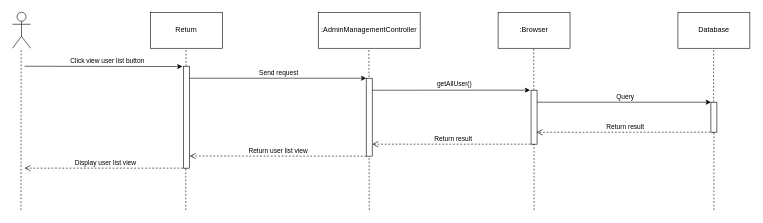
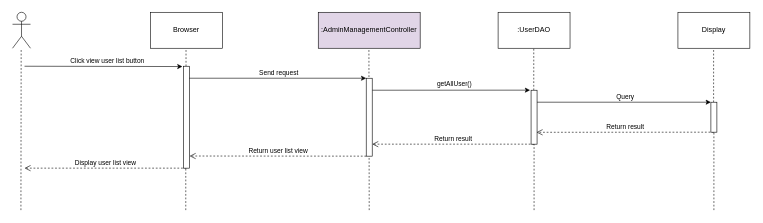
node "Return": label "Return" -> "Browser"
node ":AdminManagementController": fillcolor #ffffff -> #e1d5e7
node ":Browser": label ":Browser" -> ":UserDAO"
node "Database": label "Database" -> "Display"
